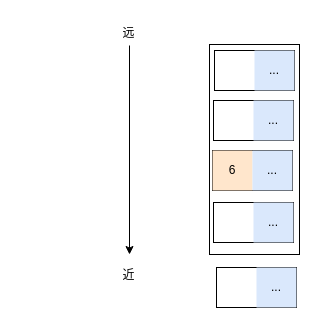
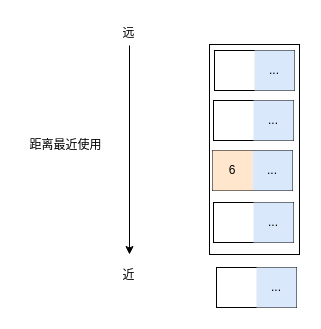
node "距离最近使用": added
